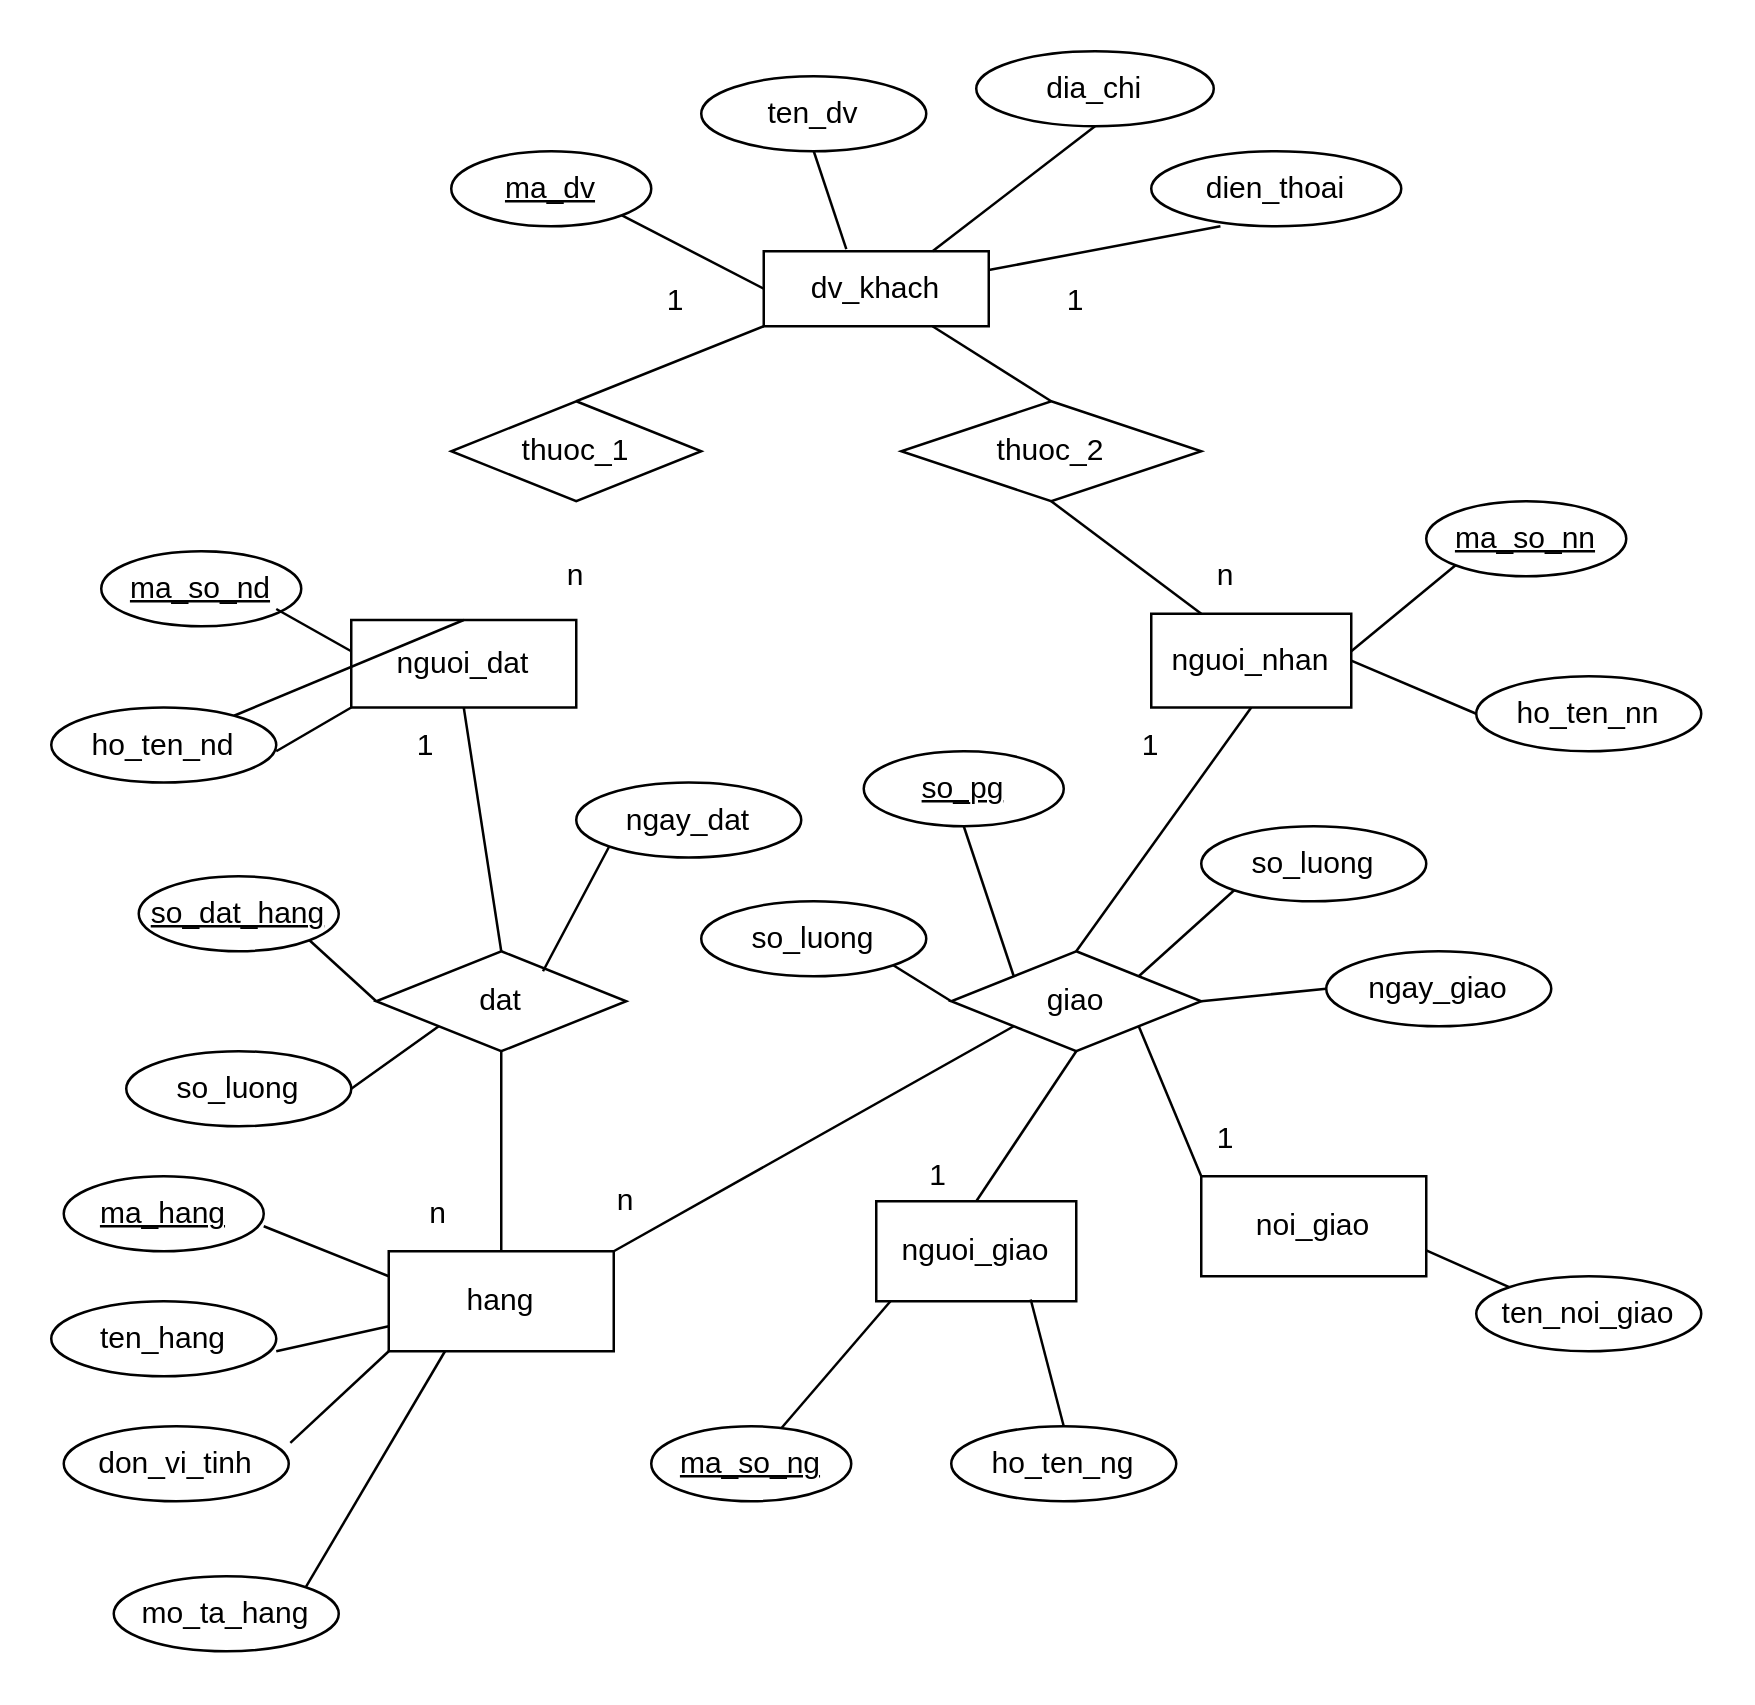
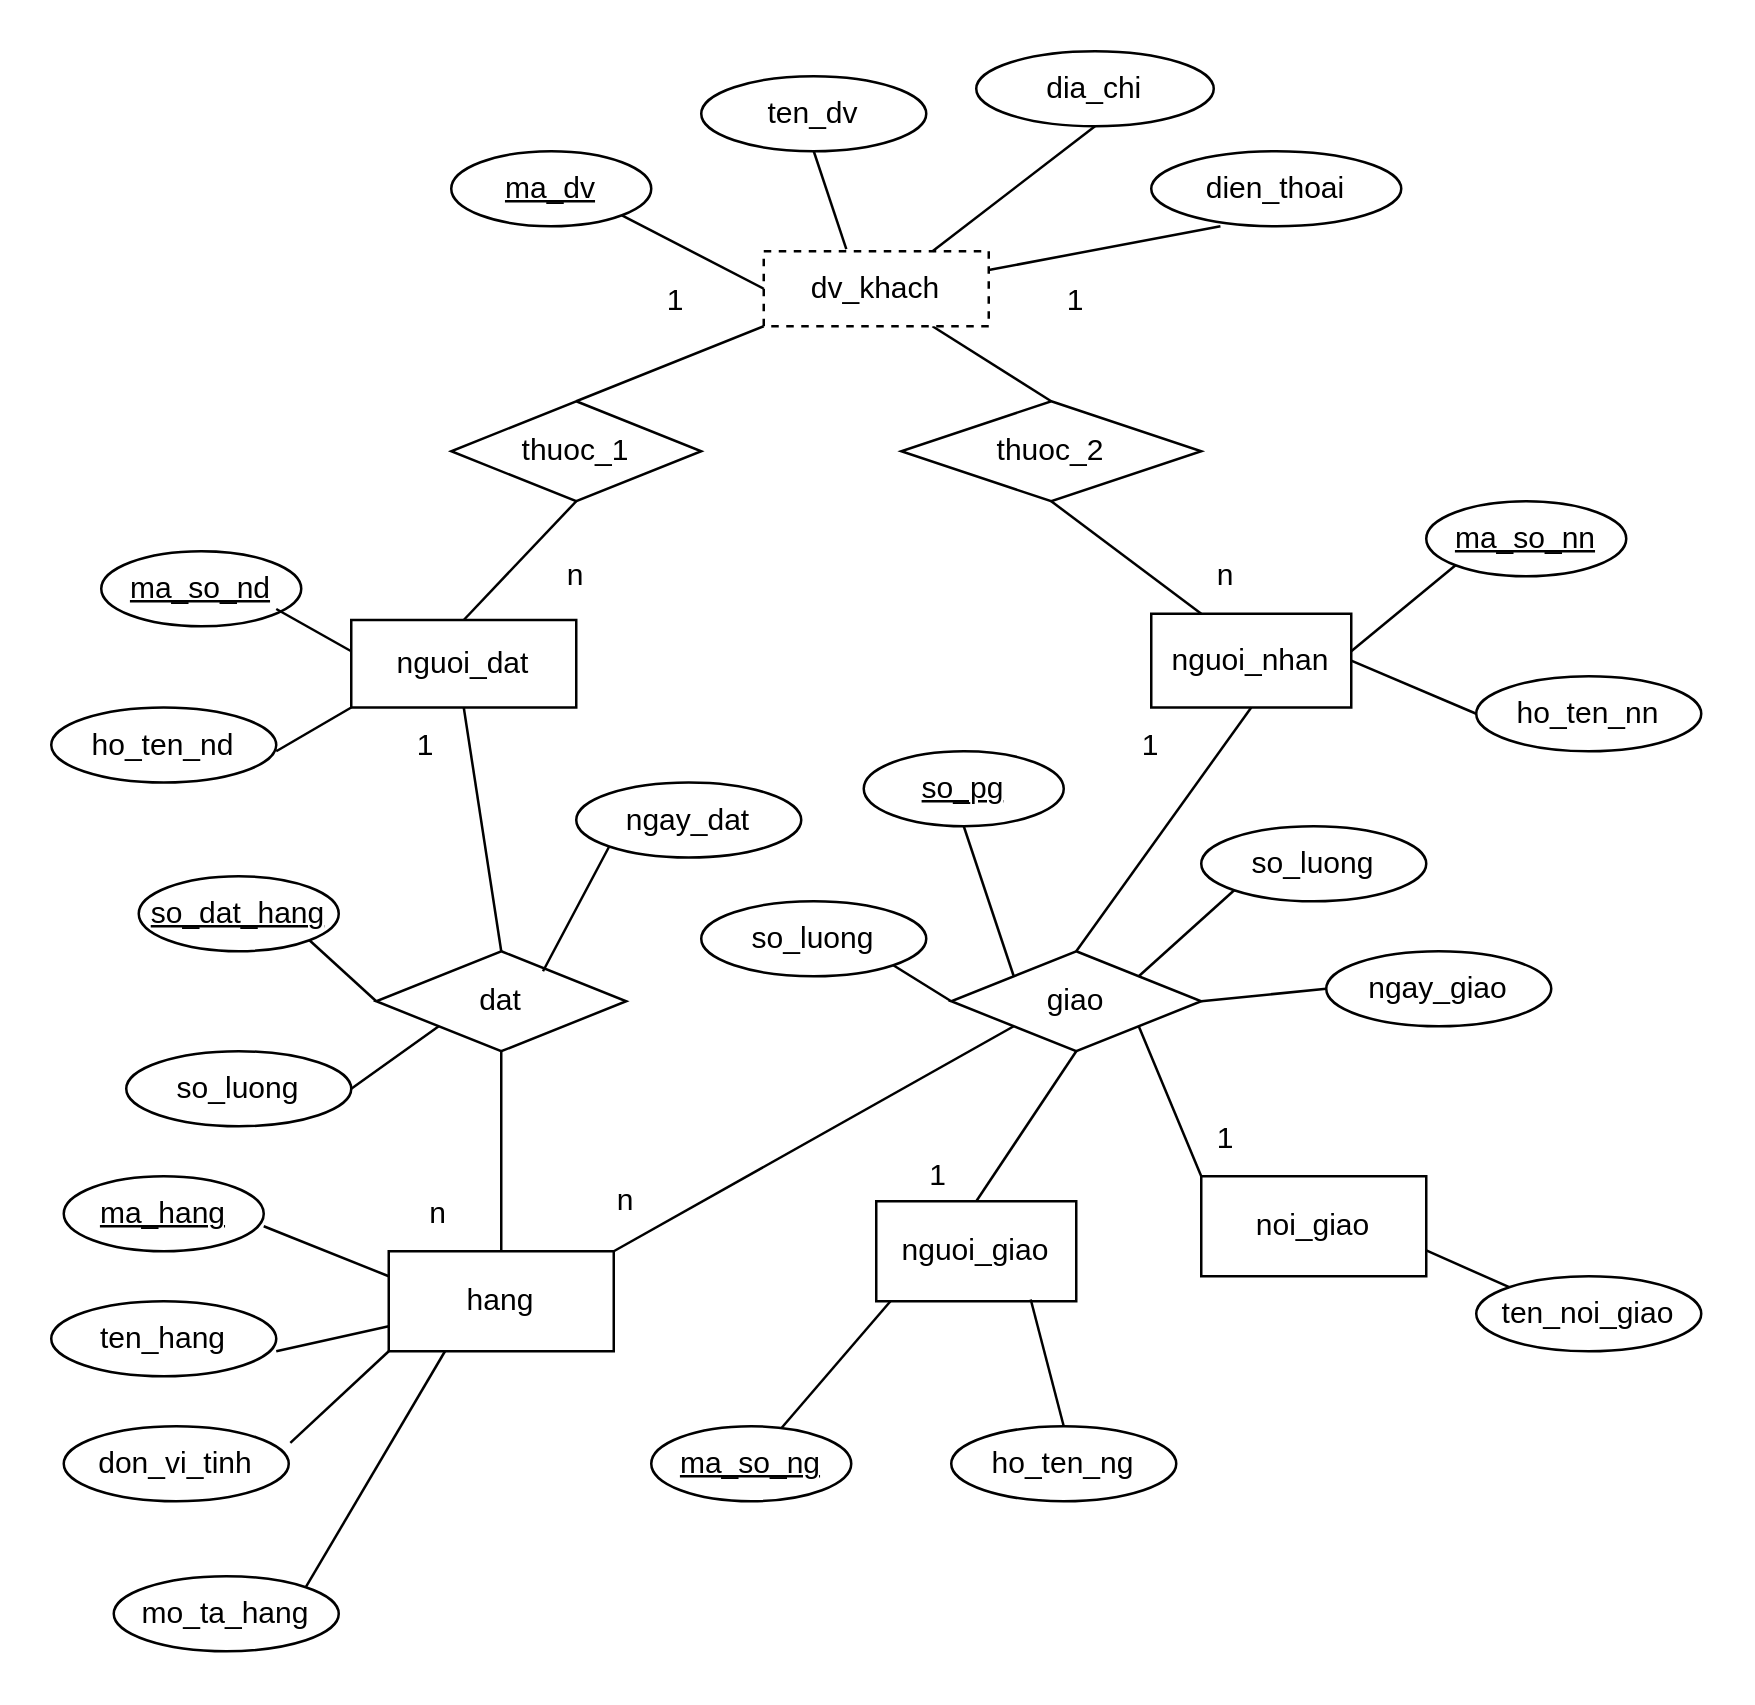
node "dv_khach": style solid -> dashed
edge "nguoi_dat" -- "ho_ten_nd": now "nguoi_dat" -- "thuoc_1"
